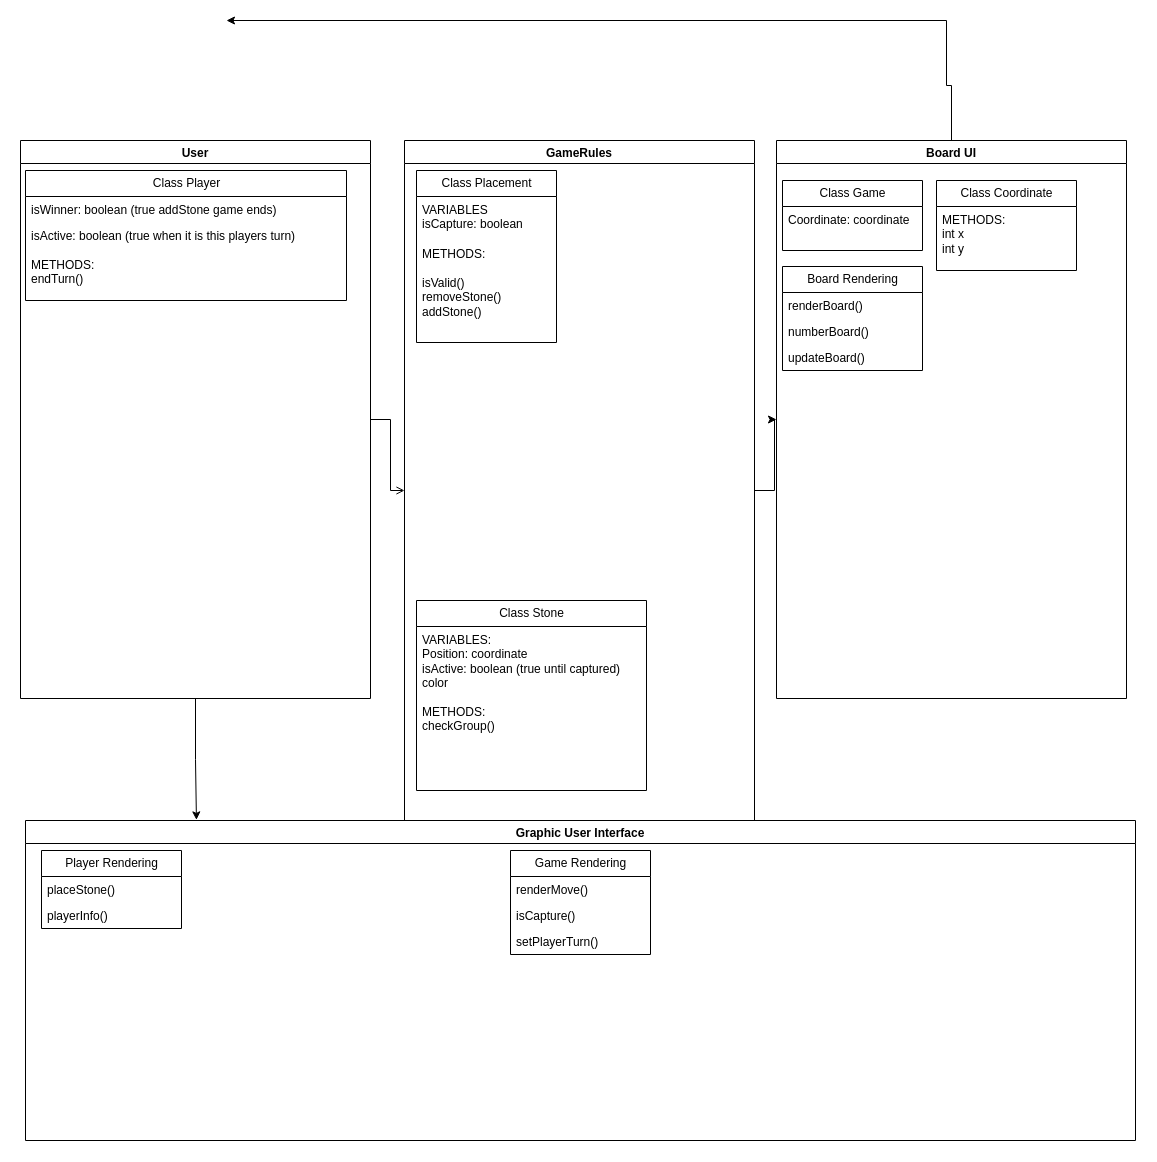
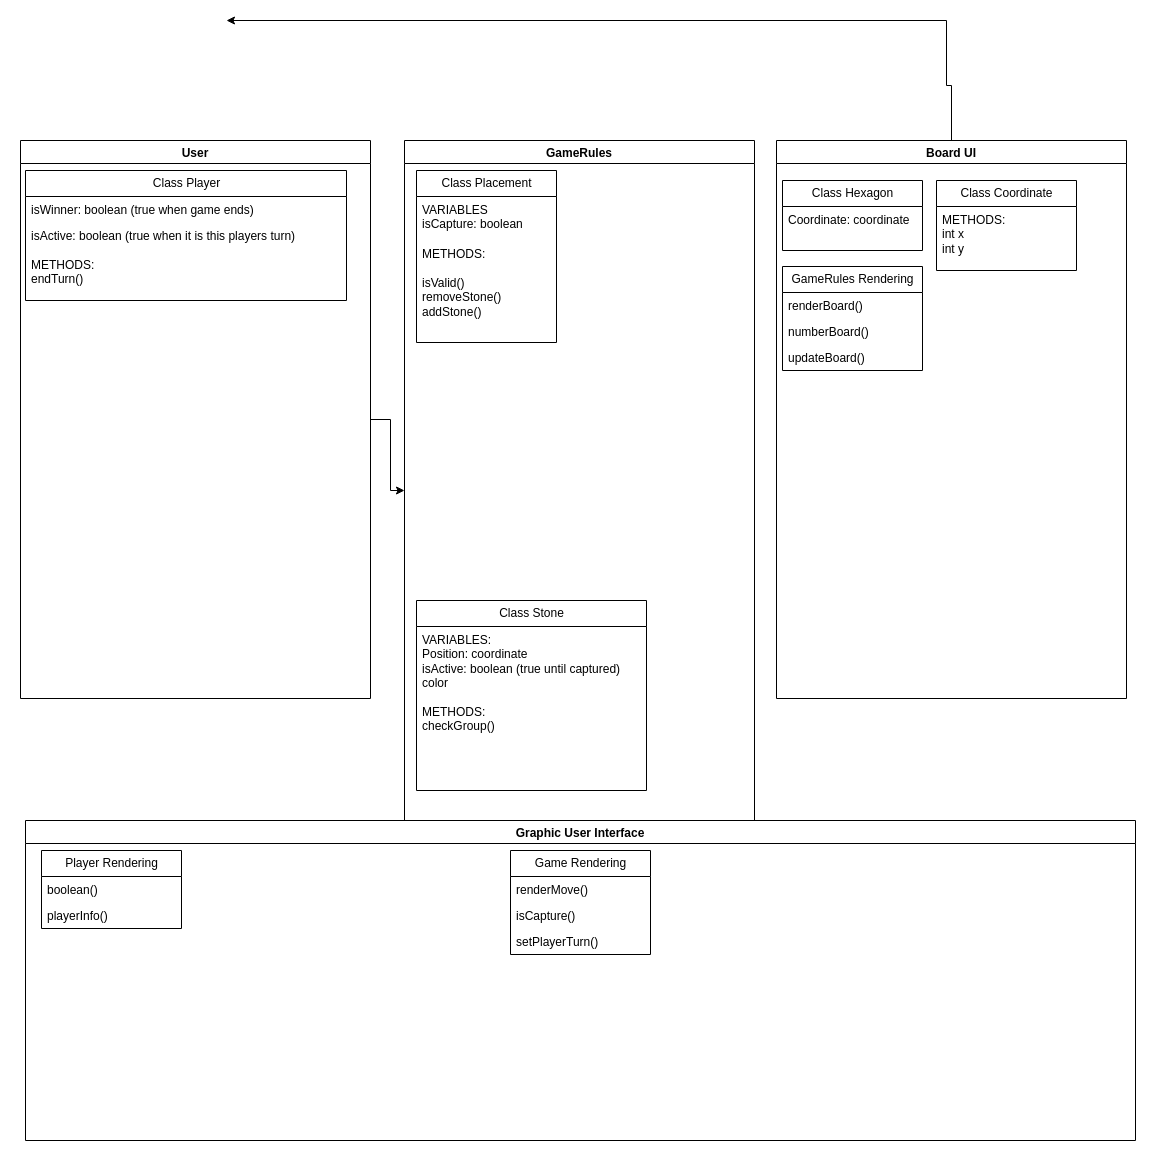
node "Class Game": label "Class Game" -> "Class Hexagon"
node "isWinner: boolean (true addStone game ends)": label "isWinner: boolean (true addStone game ends)" -> "isWinner: boolean (true when game ends)"
node "Board Rendering": label "Board Rendering" -> "GameRules Rendering"
edge "GameRules" -> "Board UI": removed
edge "User" -> "GameRules": arrowhead open -> classic
edge "User" -> "Graphic User Interface": removed
node "placeStone()": label "placeStone()" -> "boolean()"
